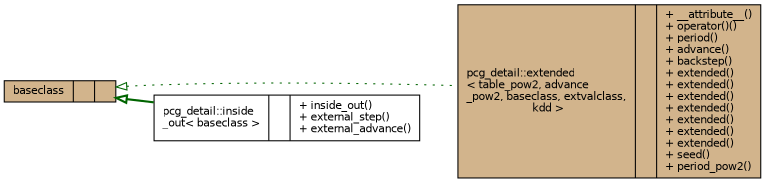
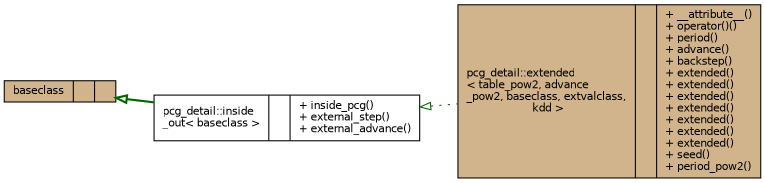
edge "pcg_detail::extended" -> "baseclass": now "pcg_detail::extended" -> "pcg_detail::inside"
node "pcg_detail::inside": text "+ inside_out()" -> "+ inside_pcg()"
